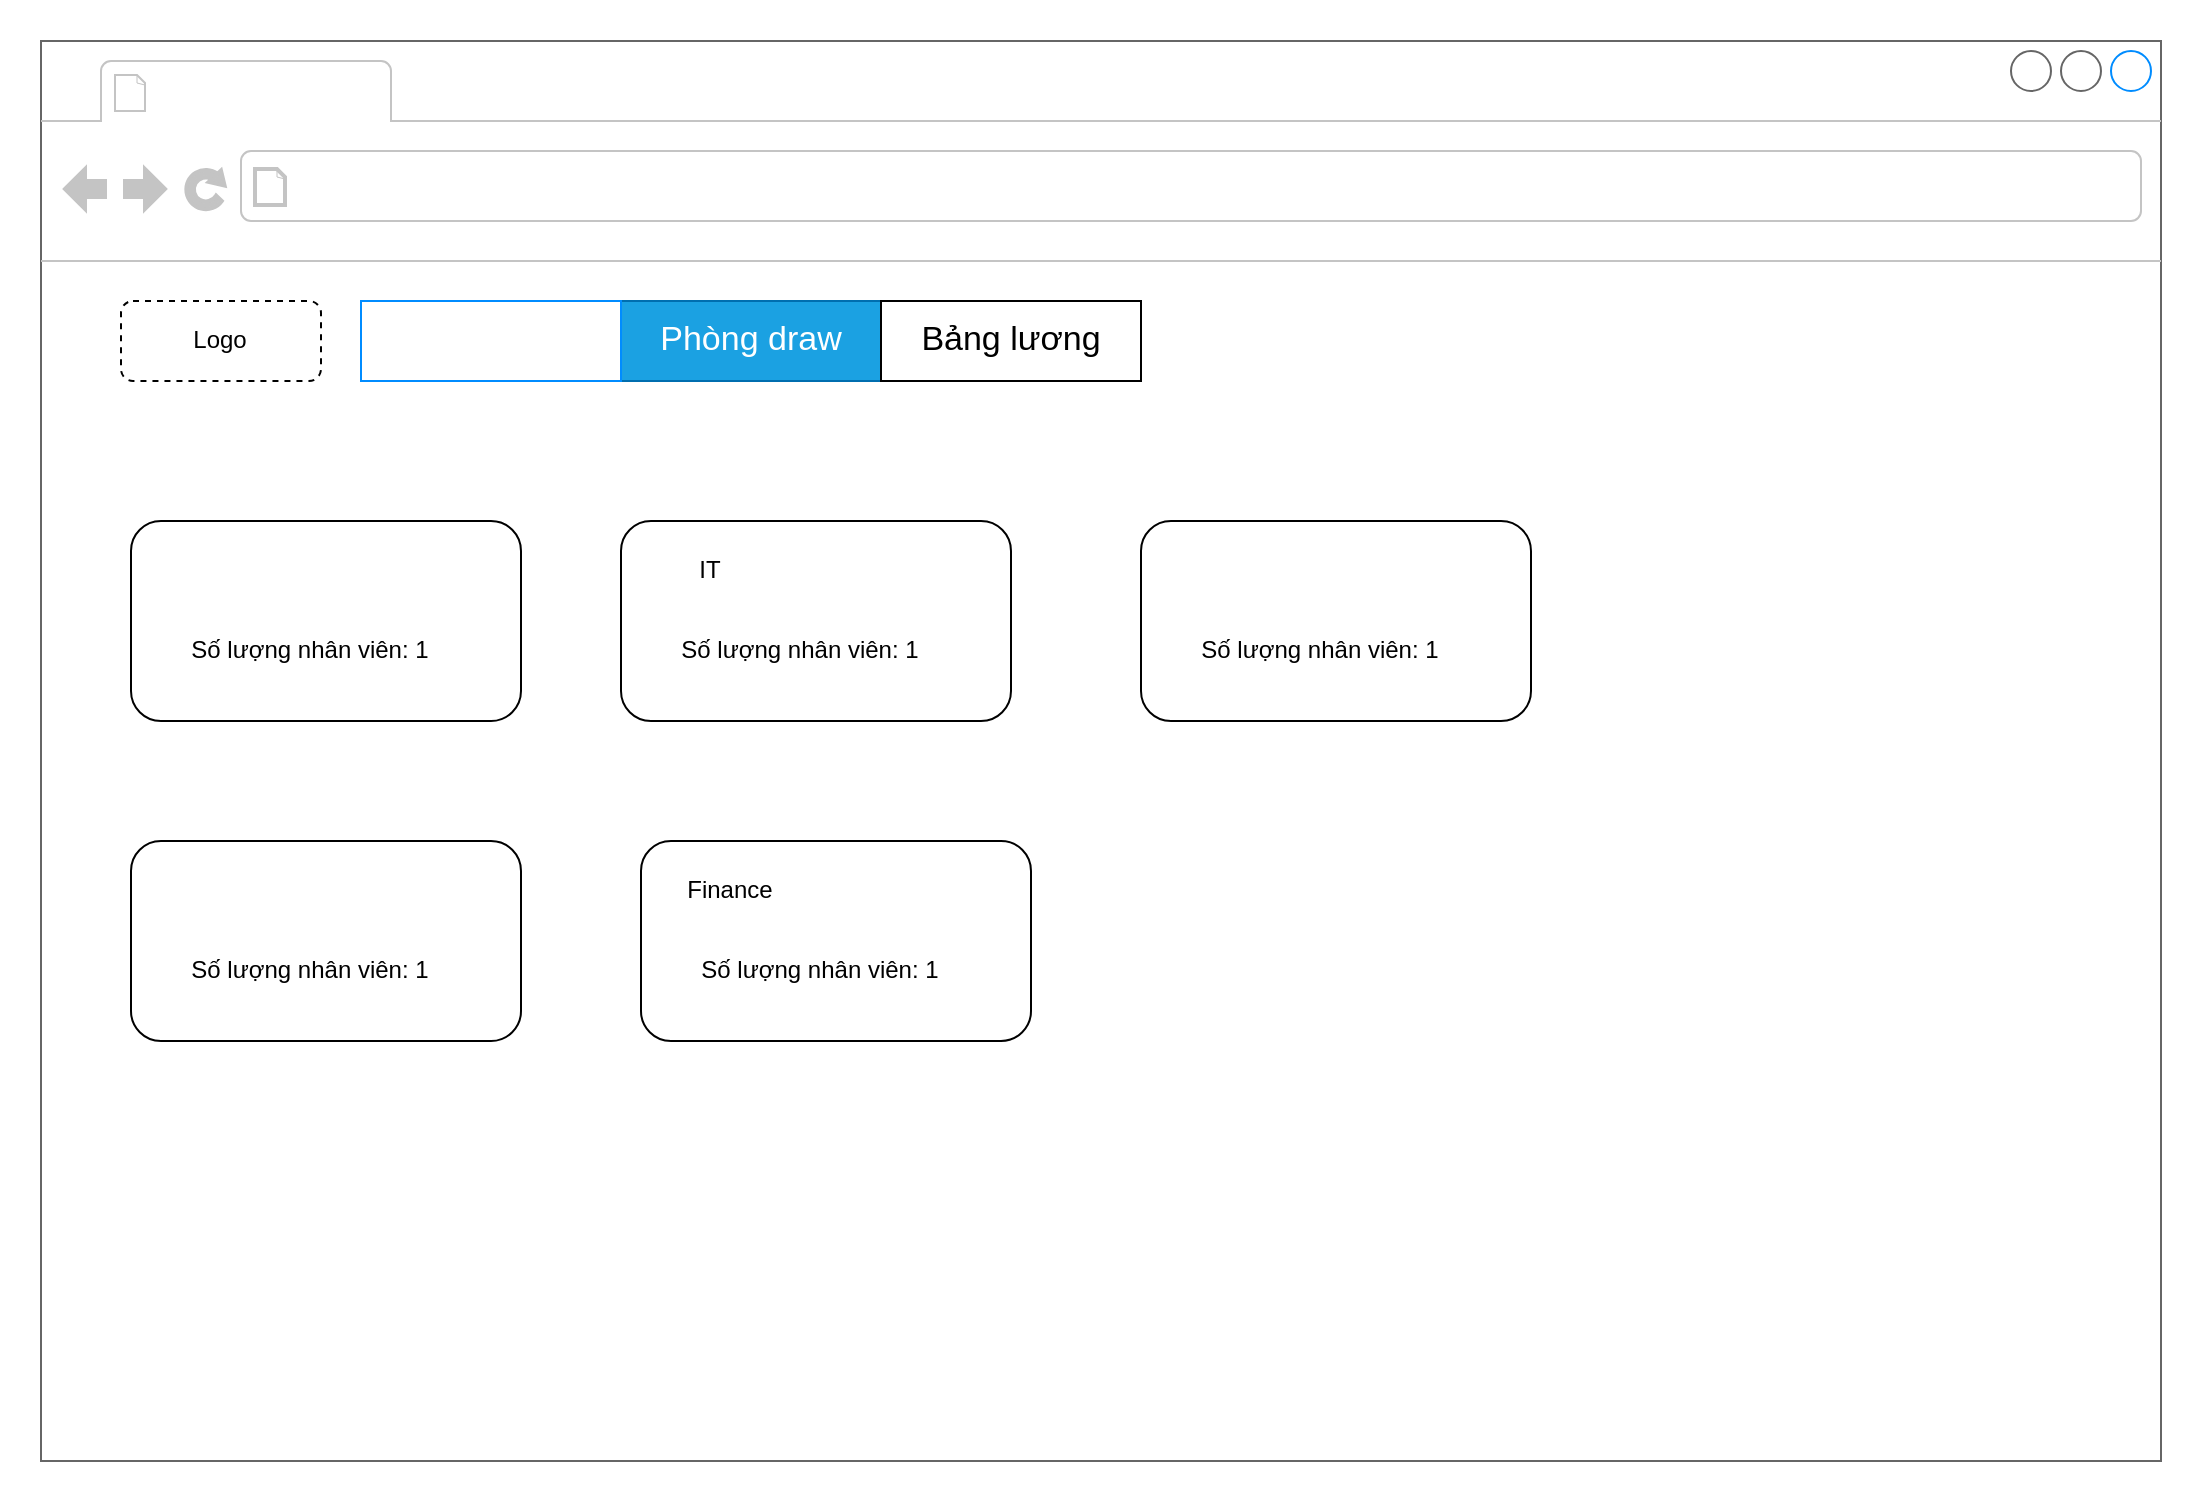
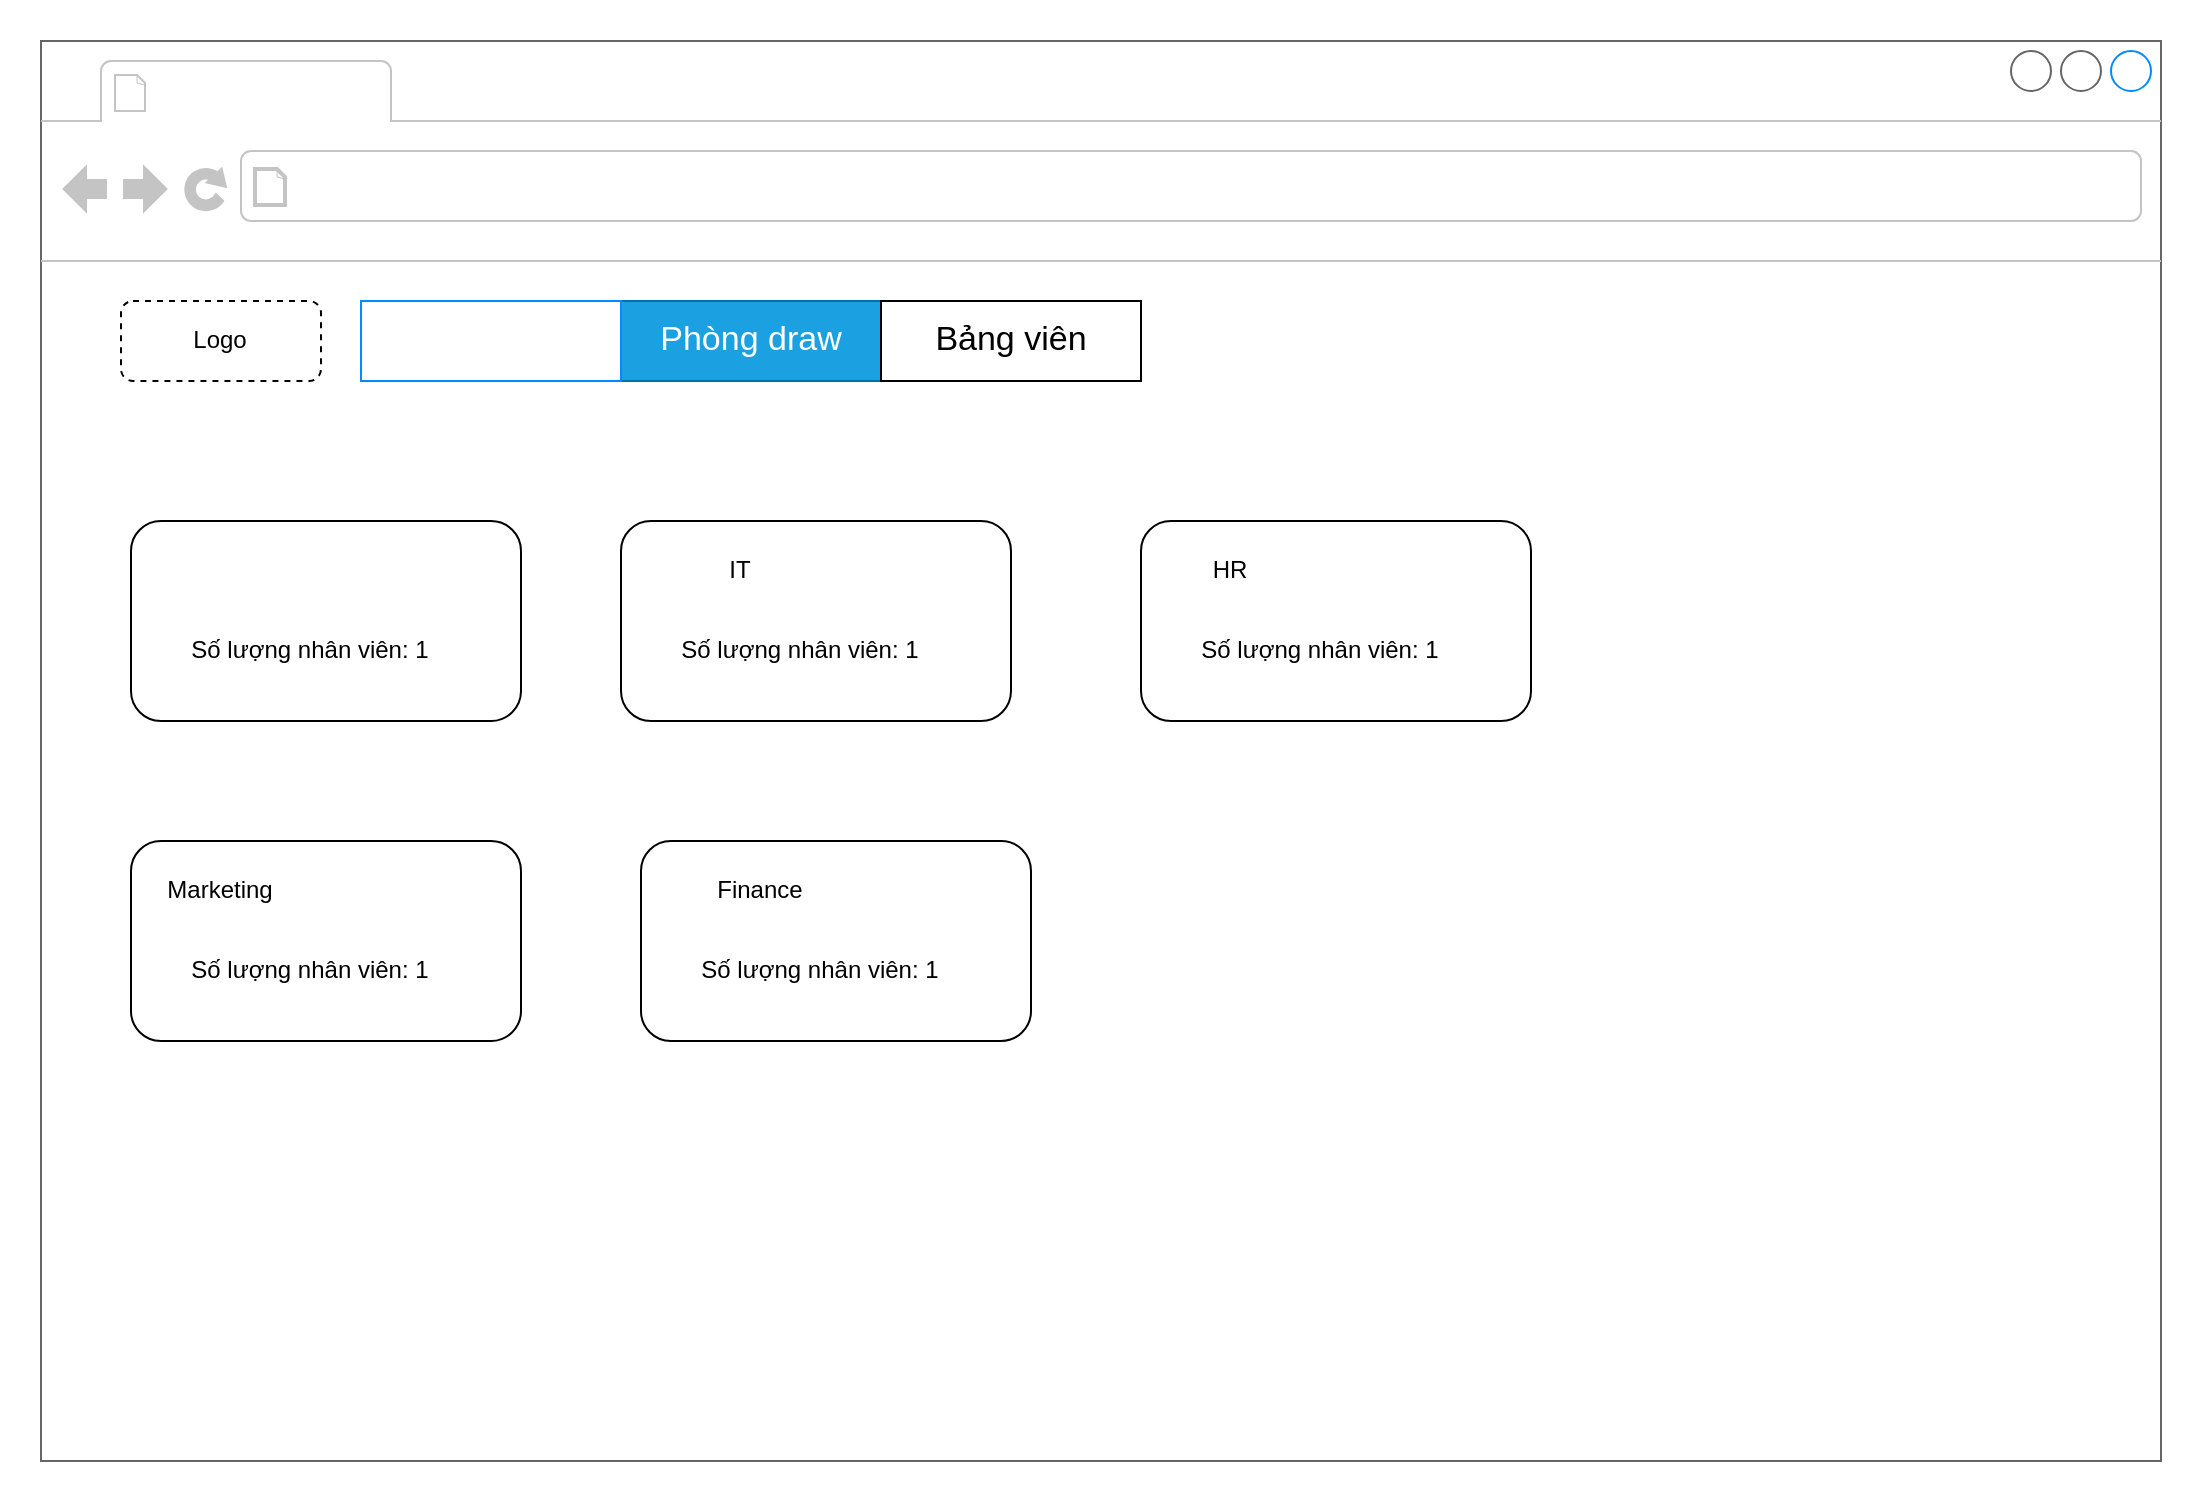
node "Bảng lương": label "Bảng lương" -> "Bảng viên"
node "IT": moved (711, 571) -> (741, 571)
node "HR": added
node "Marketing": added
node "Finance": moved (731, 891) -> (761, 891)
